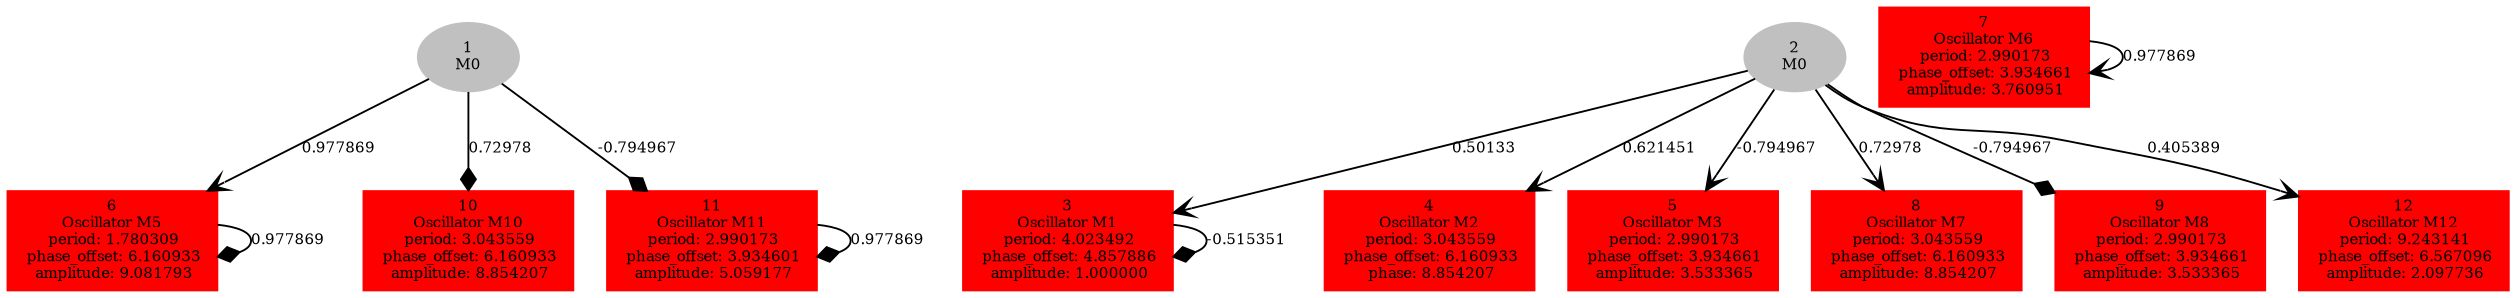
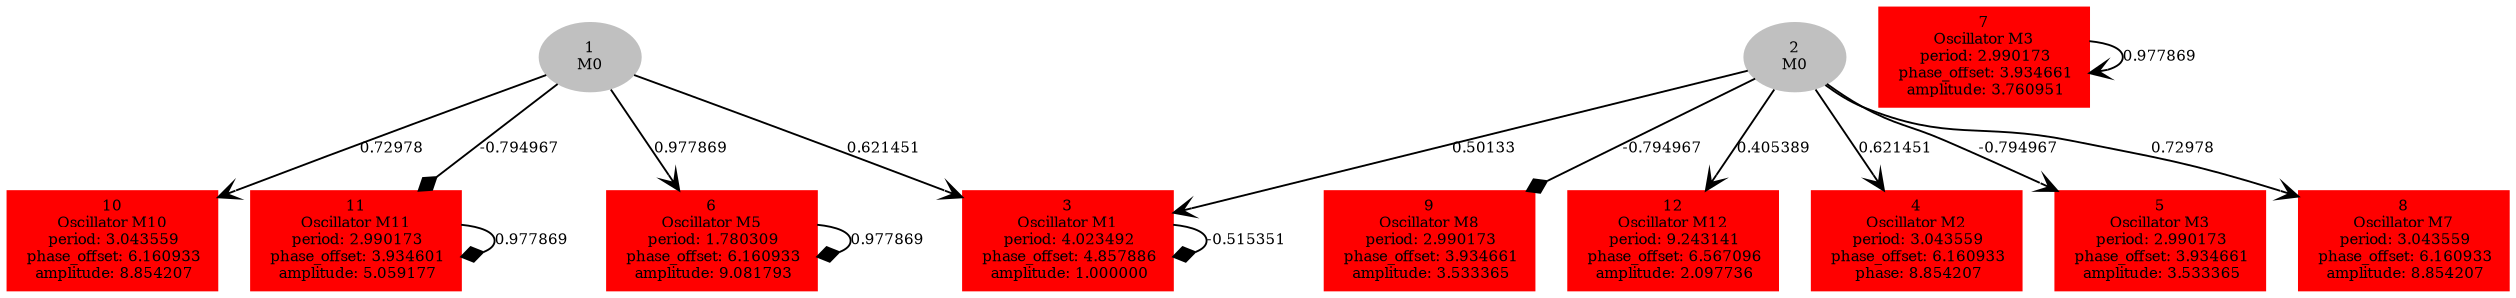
node "7": text "Oscillator M6" -> "Oscillator M3"
edge "1" -> "10": arrowhead diamond -> vee
edge "1" -> "3": added, label "0.621451"
